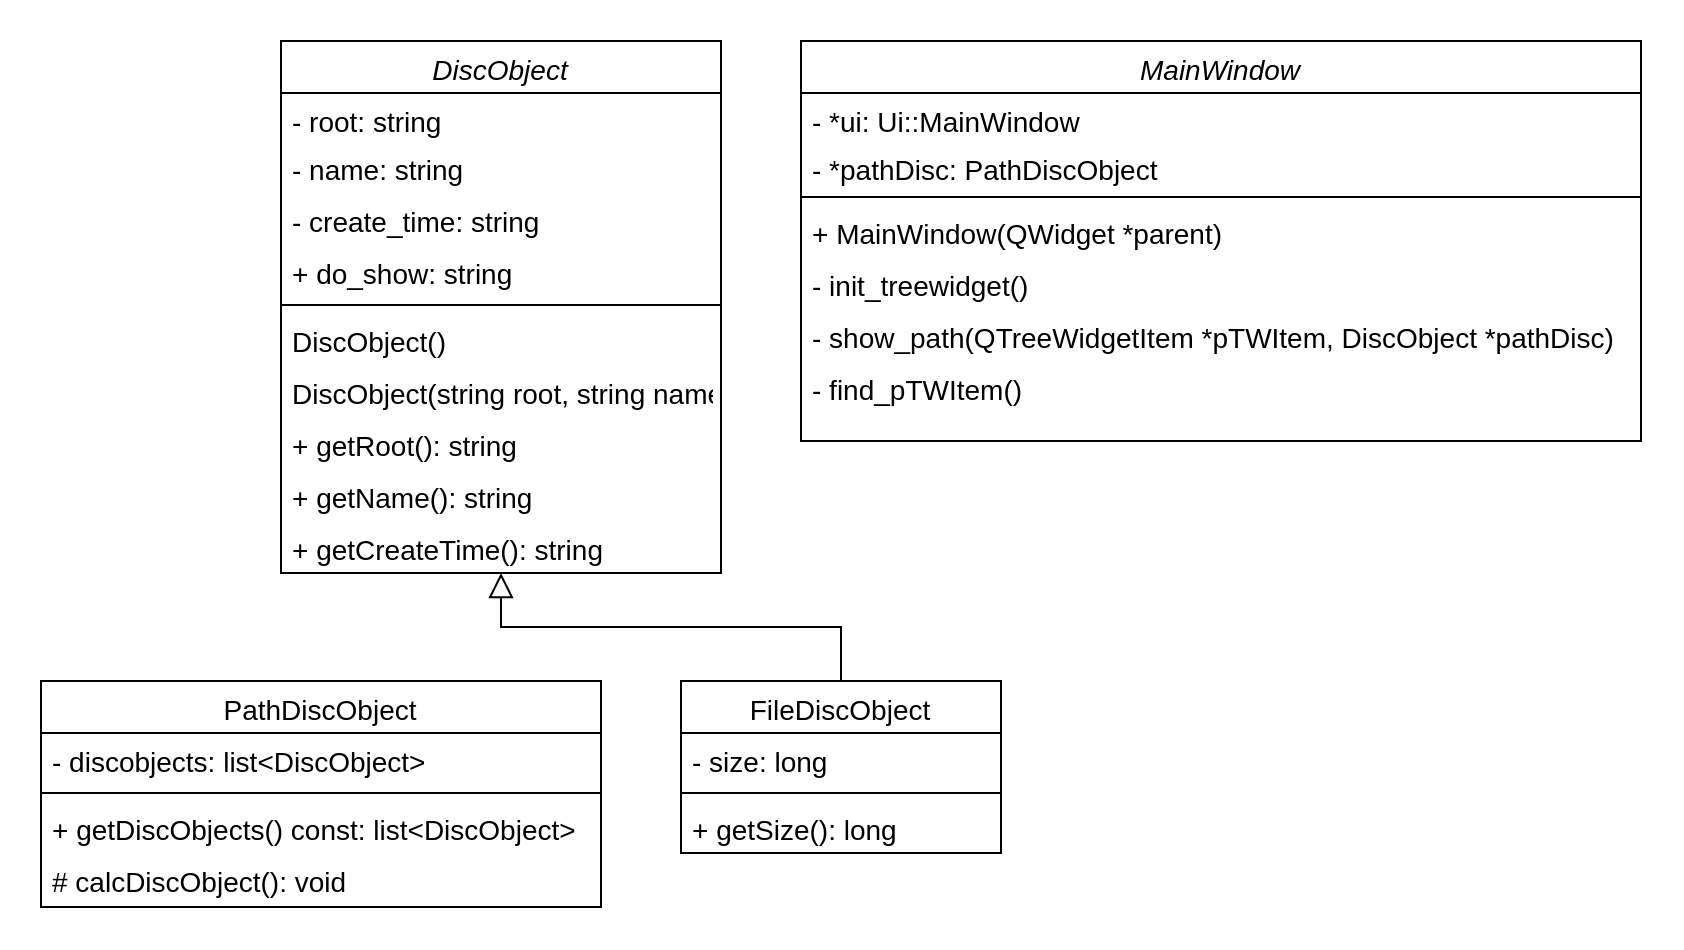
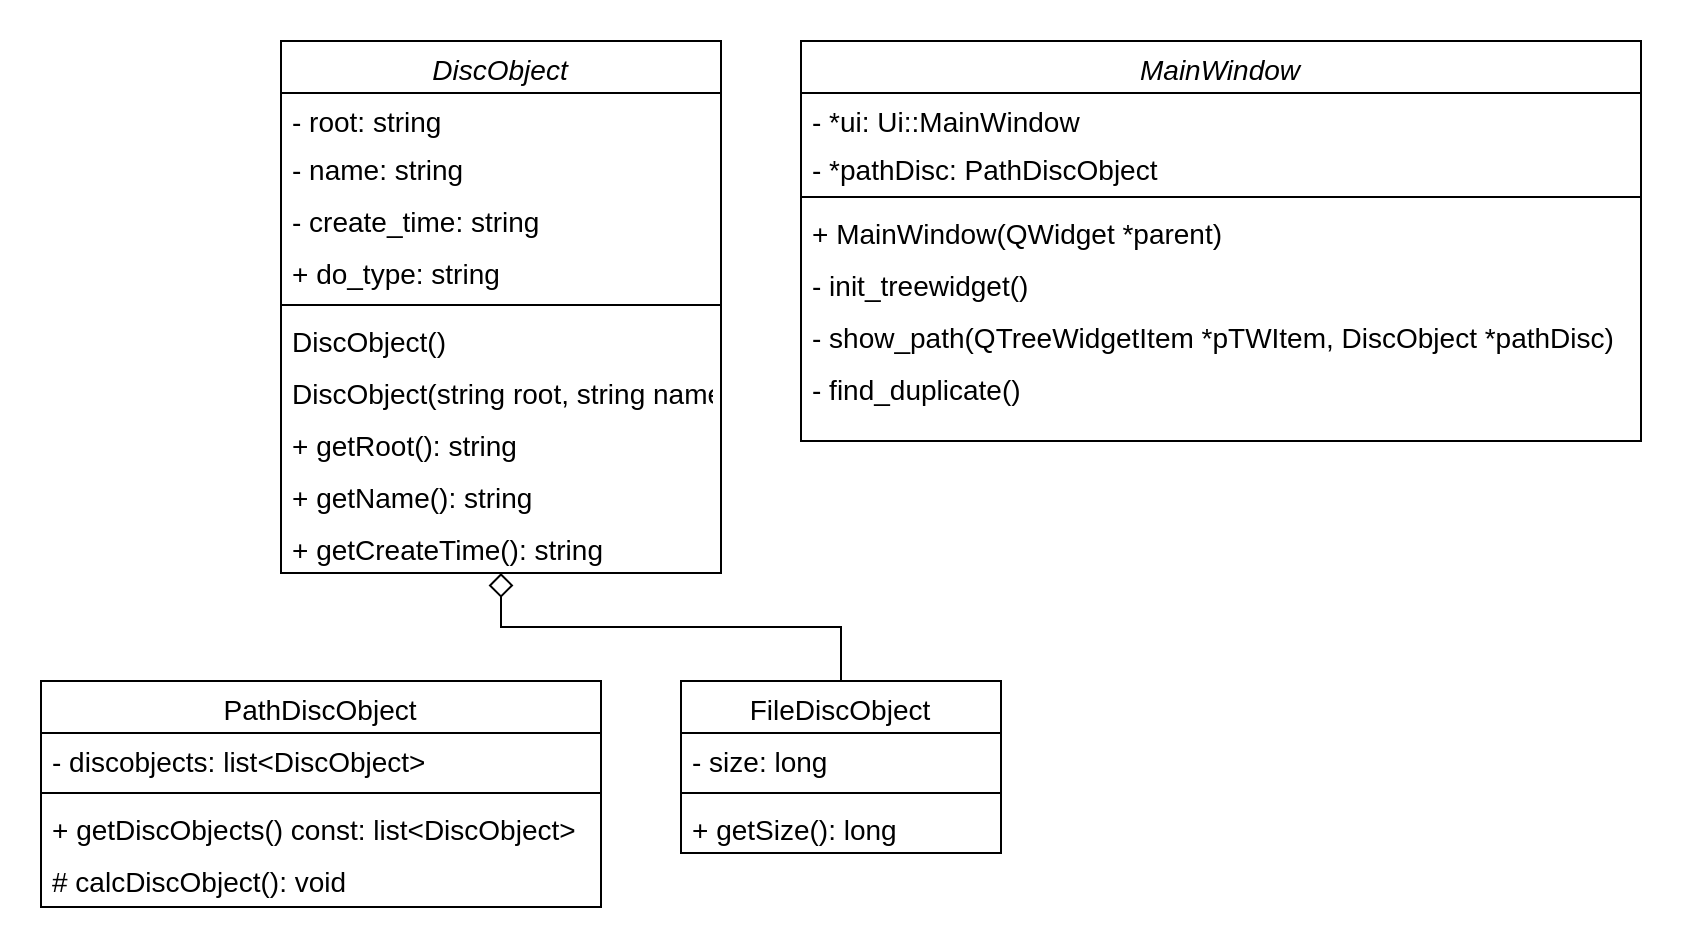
node "+ do_show: string": label "+ do_show: string" -> "+ do_type: string"
node "- find_pTWItem()": label "- find_pTWItem()" -> "- find_duplicate()"
edge "FileDiscObject" -> "DiscObject": arrowhead block -> diamond
